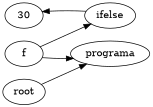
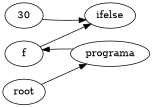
edge "ifelse" -> "30": reversed
edge "f" -> "programa": reversed
